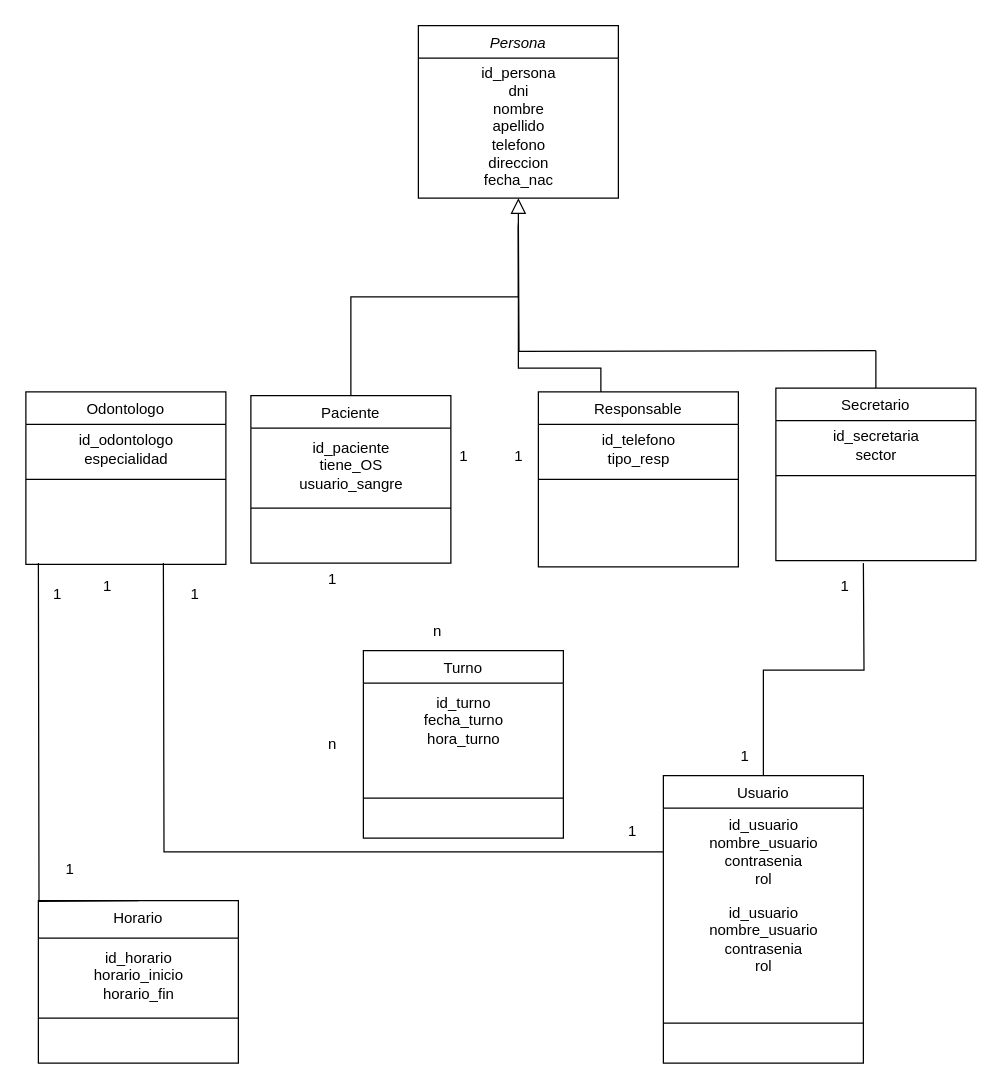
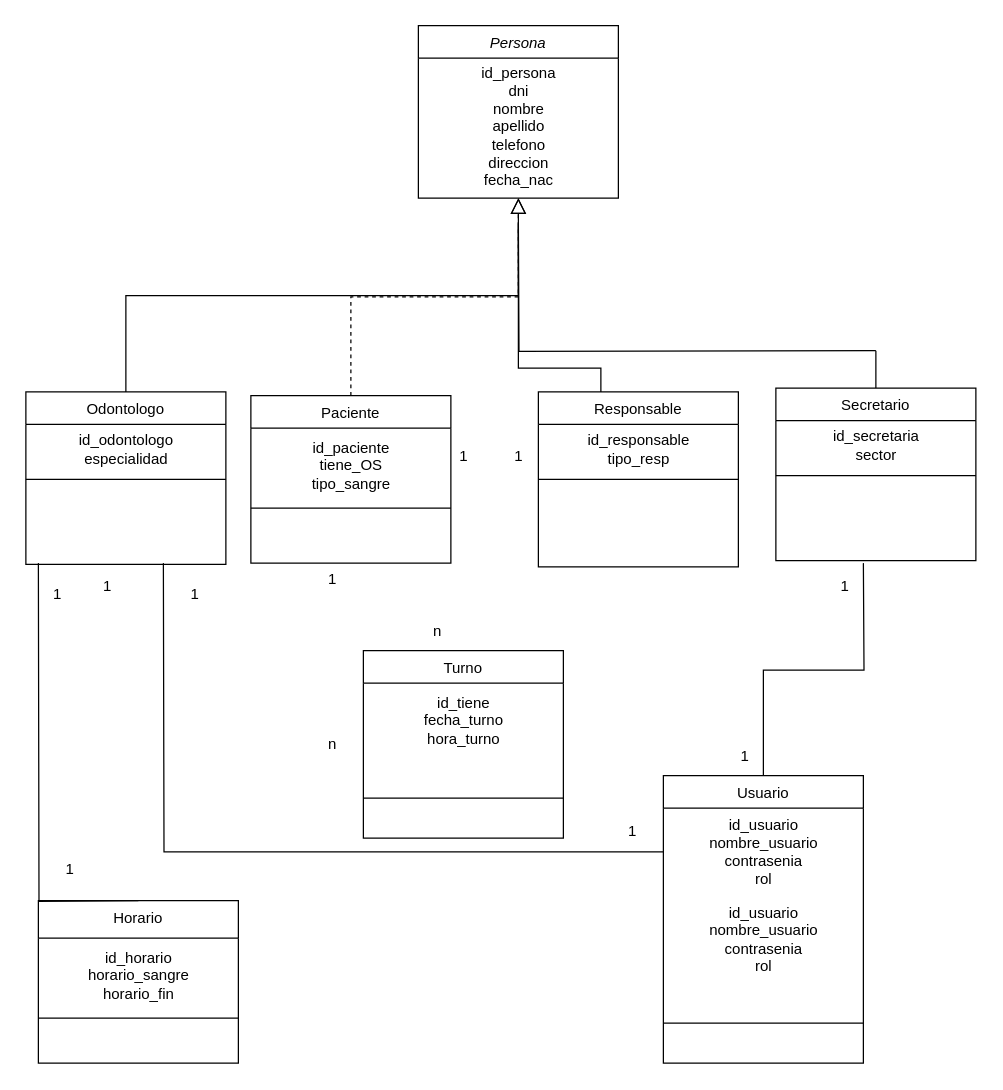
edge "Odontologo" -> "Persona": added
edge "Paciente" -> "Persona": style solid -> dashed
node "id_telefono tipo_resp": label "id_telefono tipo_resp" -> "id_responsable tipo_resp"
node "id_paciente tiene_OS usuario_sangre": label "id_paciente tiene_OS usuario_sangre" -> "id_paciente tiene_OS tipo_sangre"
node "id_turno fecha_turno hora_turno": label "id_turno fecha_turno hora_turno" -> "id_tiene fecha_turno hora_turno"
node "id_horario horario_inicio horario_fin": label "id_horario horario_inicio horario_fin" -> "id_horario horario_sangre horario_fin"
